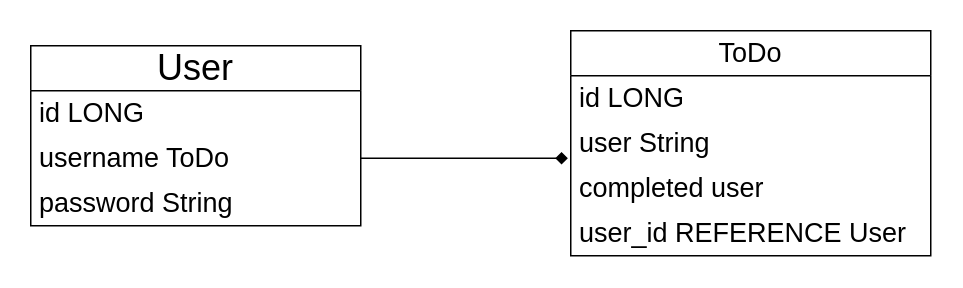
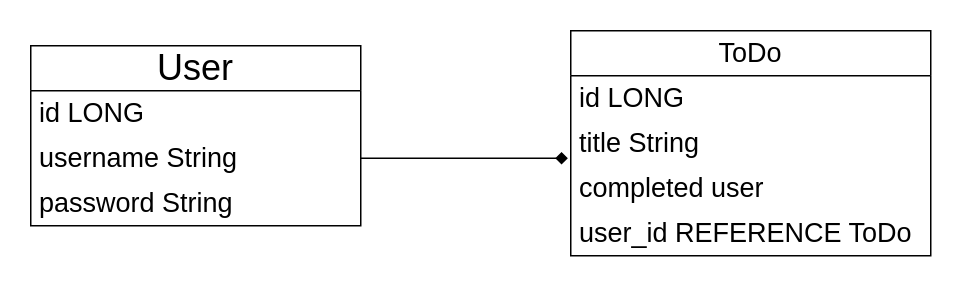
node "user String": label "user String" -> "title String"
node "username ToDo": label "username ToDo" -> "username String"
node "user_id REFERENCE User": label "user_id REFERENCE User" -> "user_id REFERENCE ToDo"
